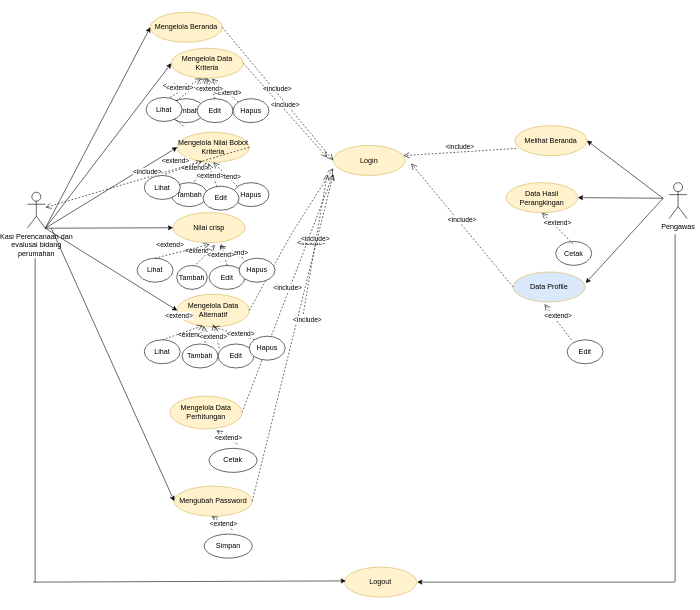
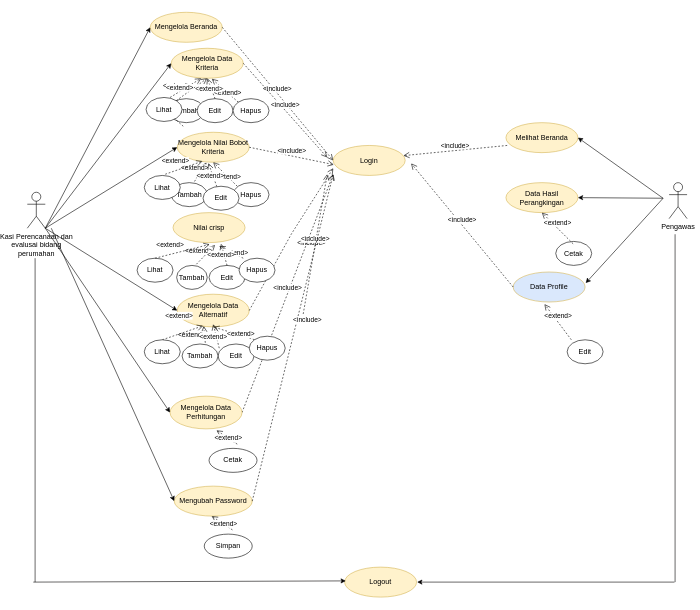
node "Melihat Beranda": moved (551, 141) -> (542, 138)
edge "Mengelola Nilai Bobot Kriteria" -> "Kasi Perencanaan dan evalusai bidang perumahan": now "Mengelola Nilai Bobot Kriteria" -> "Login"
edge "Kasi Perencanaan dan evalusai bidang perumahan" -> "Nilai crisp": now "Kasi Perencanaan dan evalusai bidang perumahan" -> "Mengelola Data Perhitungan"
